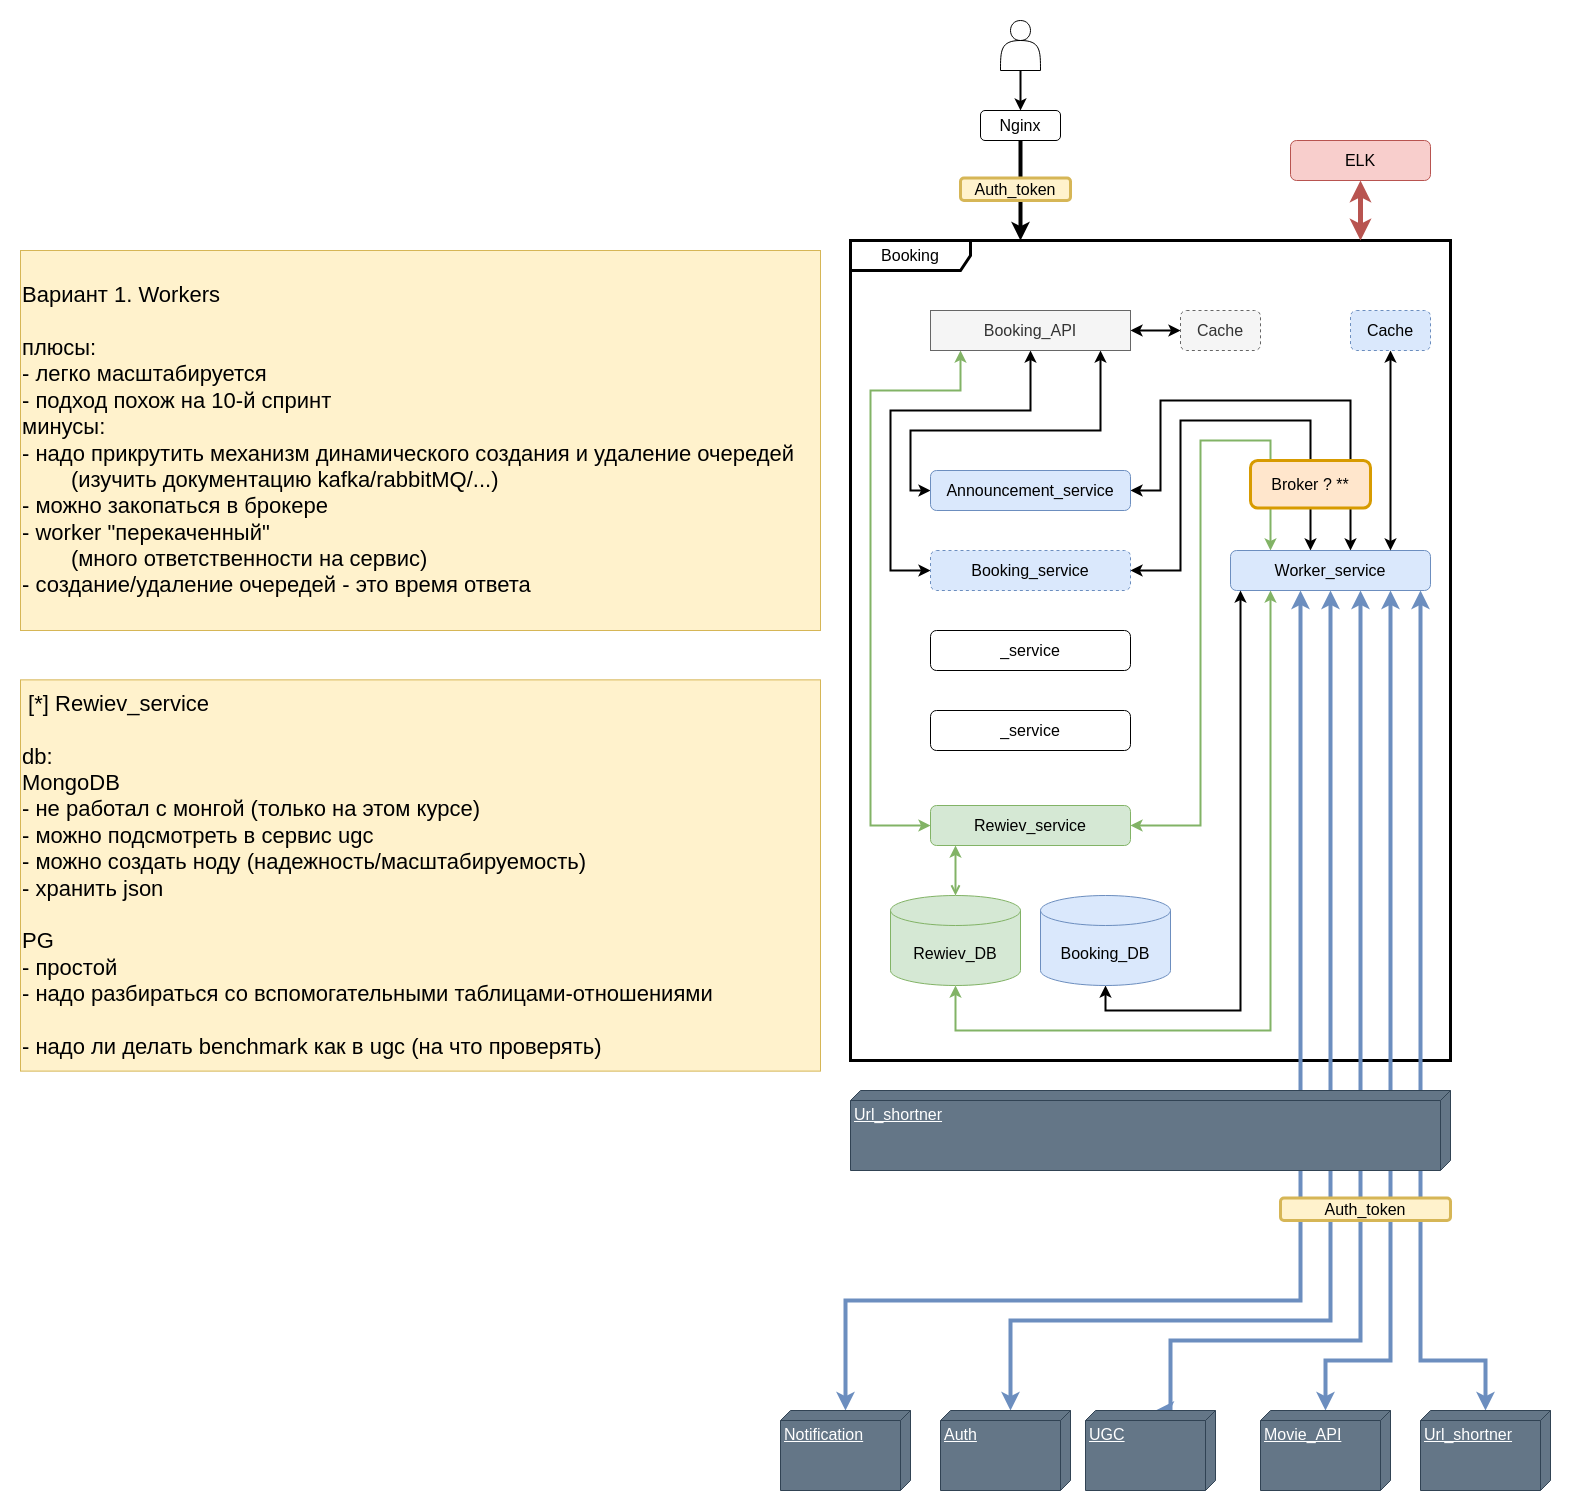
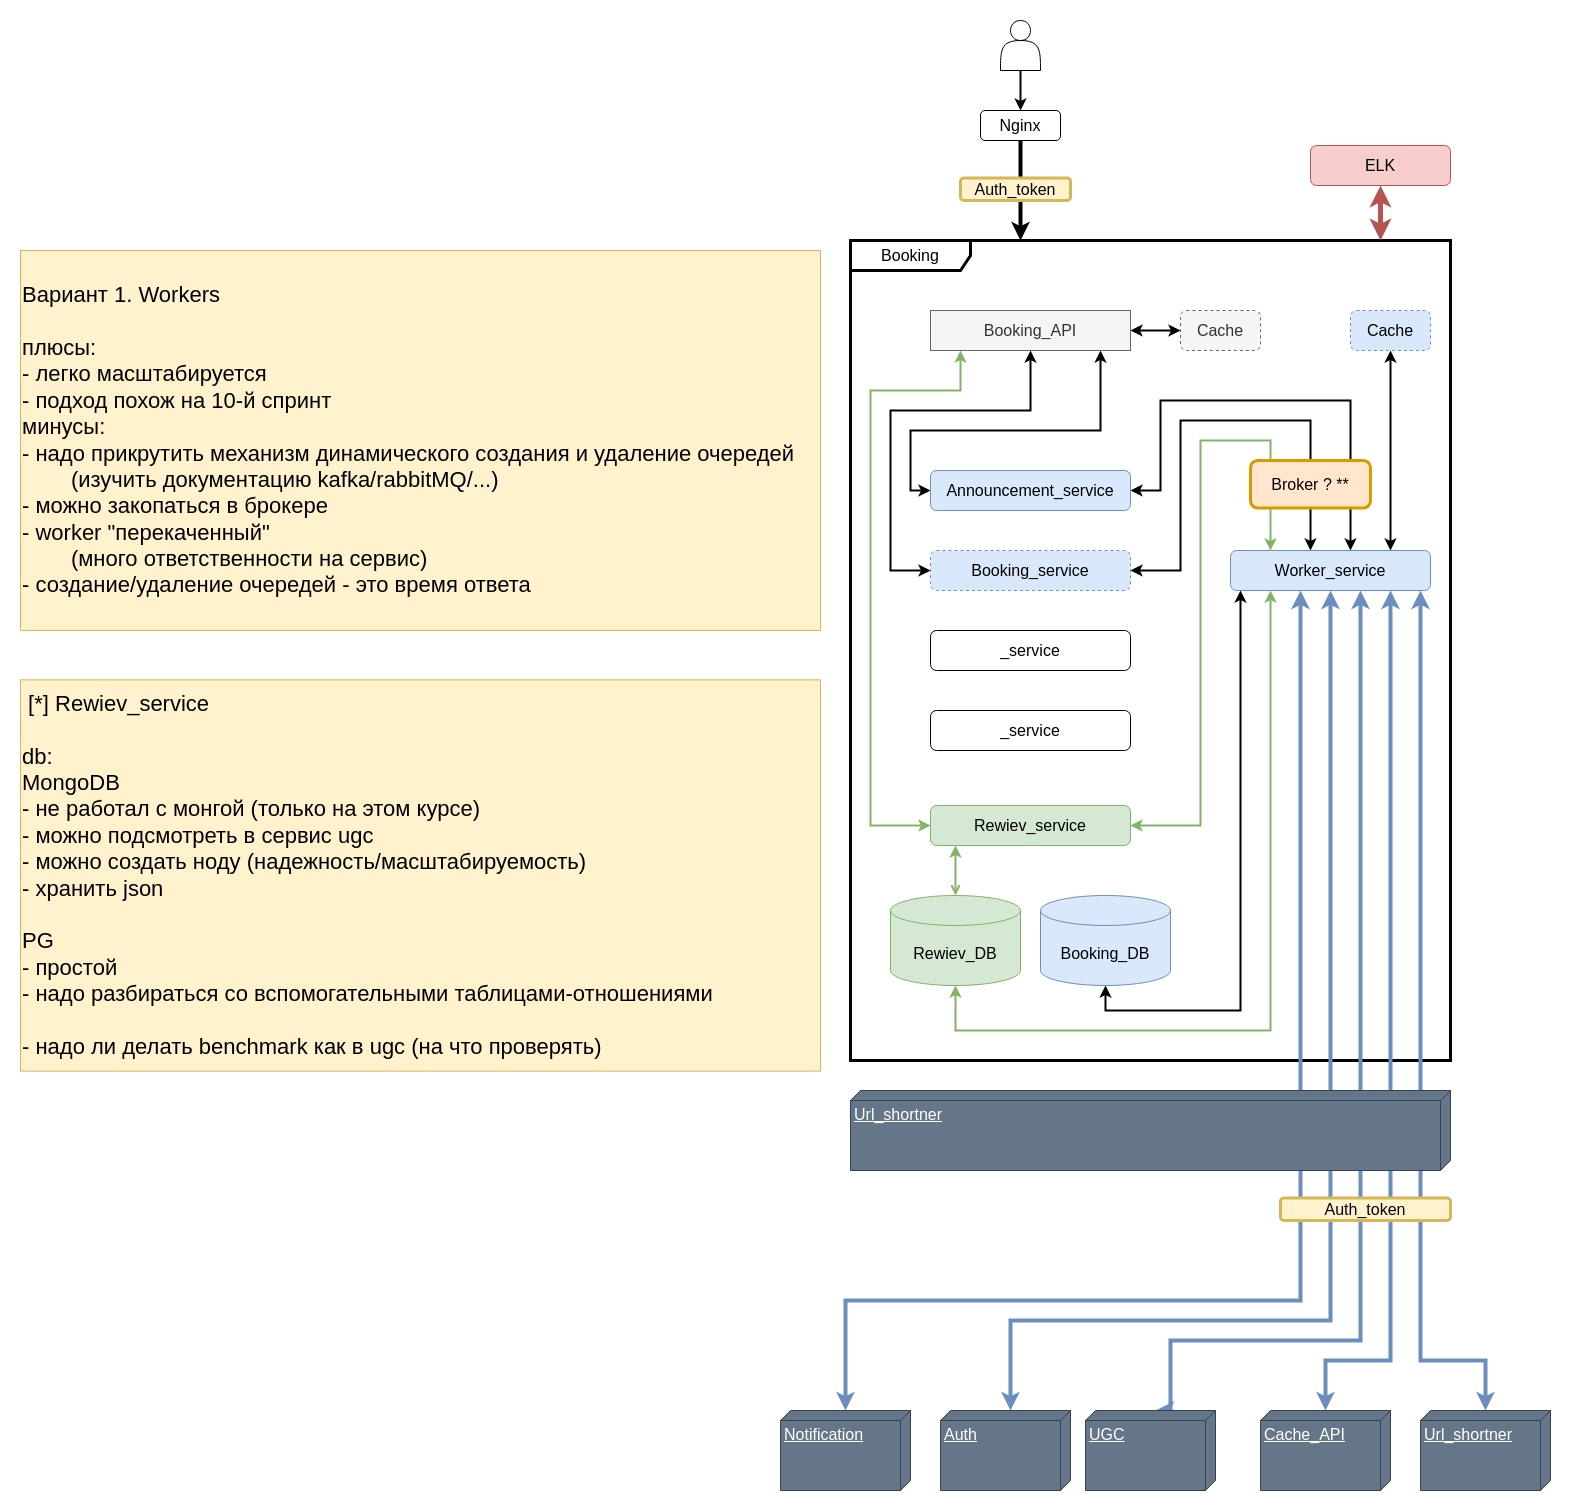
node "ELK": moved (1361, 161) -> (1381, 166)
node "Movie_API": label "Movie_API" -> "Cache_API"
